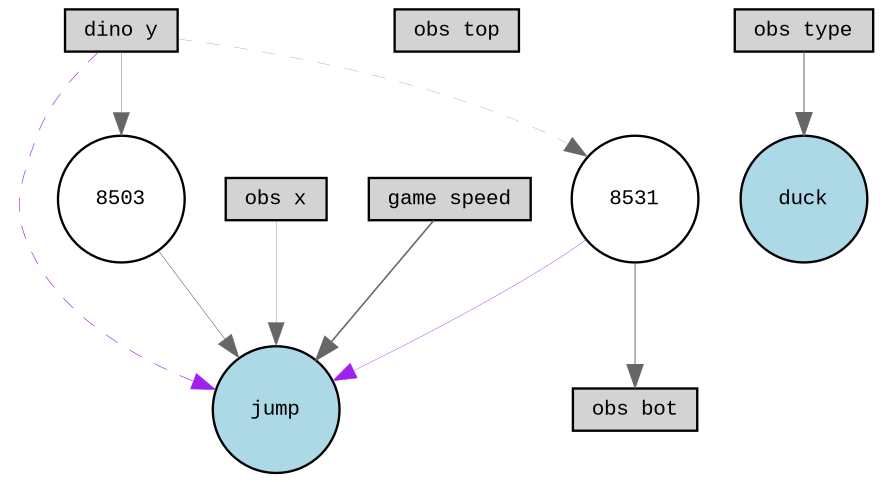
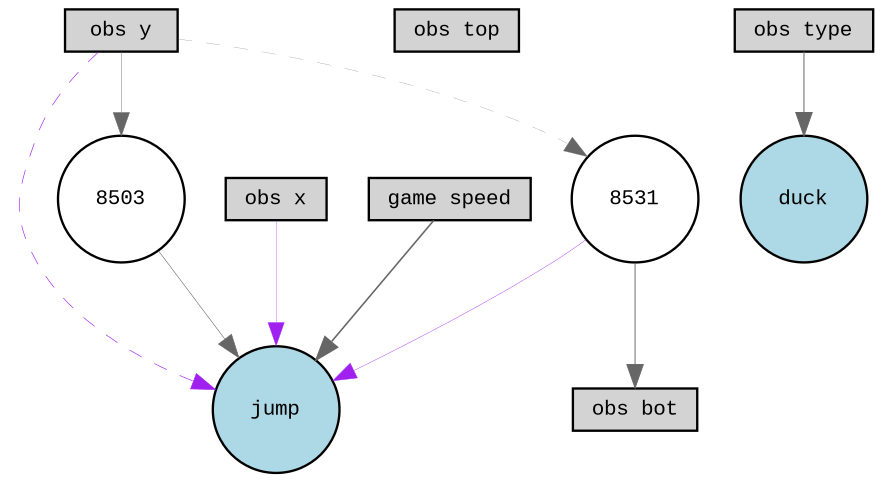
node "dino y": label "dino y" -> "obs y"
edge "obs x" -> "jump": color gray40 -> purple
